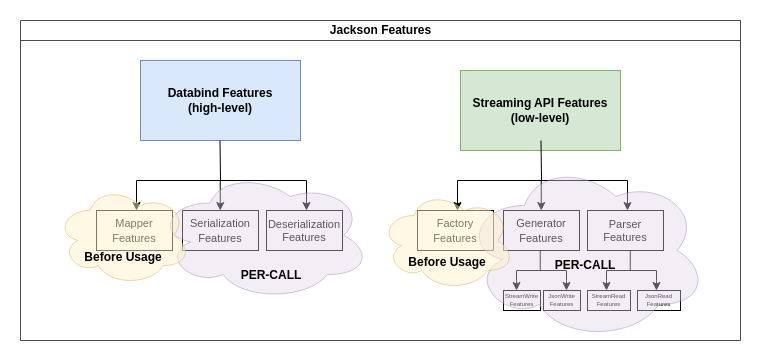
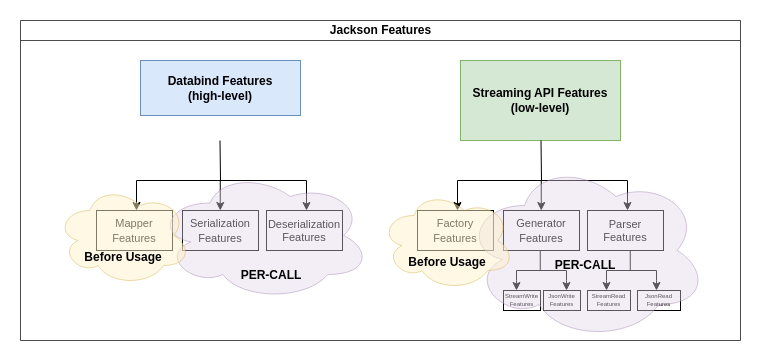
node "Databind Features (high-level)": size 160x80 -> 160x55
node "Streaming API Features (low-level)": moved (541, 111) -> (541, 101)
